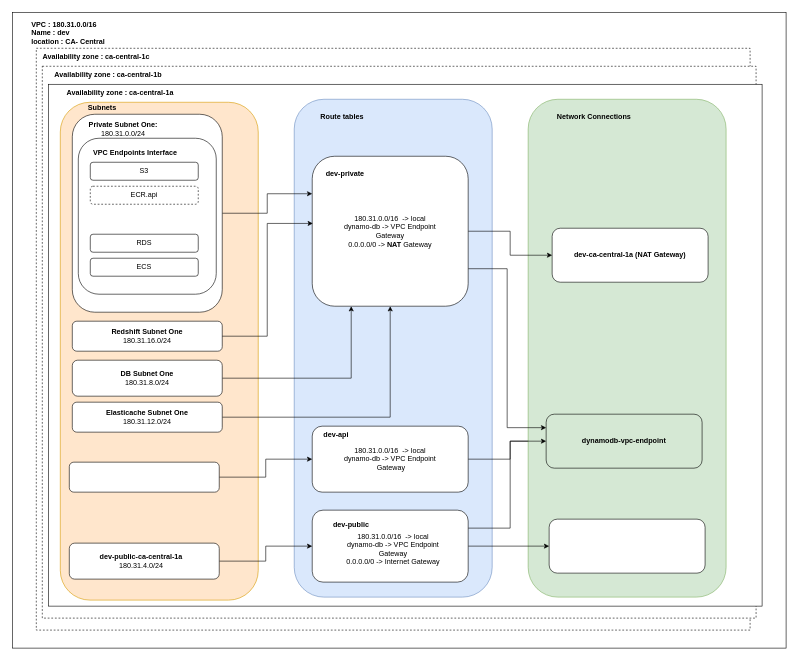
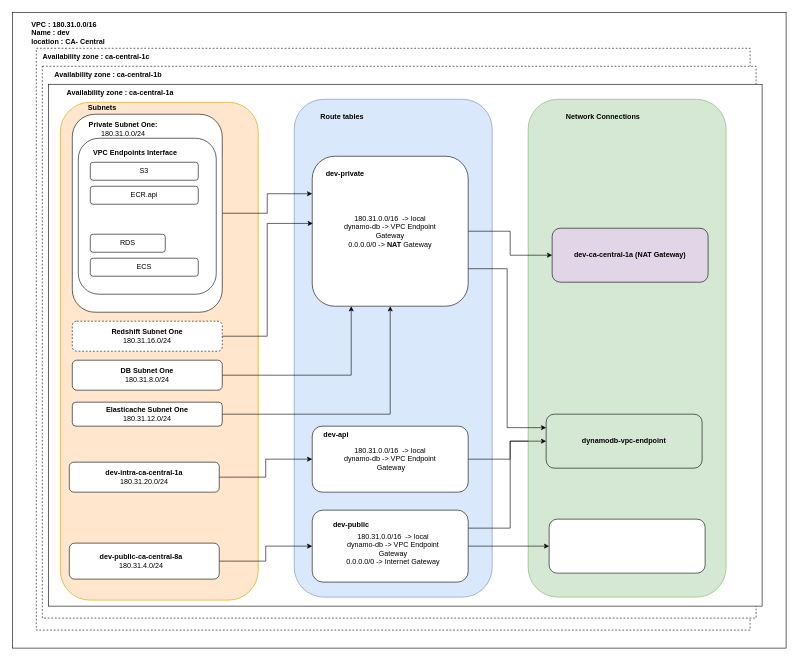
node "Network Connections": moved (594, 117) -> (603, 117)
node "ECR.api": style dashed -> solid
node "RDS": size 108x18 -> 75x18
node "dev-ca-central-1a (NAT Gateway)": fillcolor #ffffff -> #e1d5e7
node "Redshift Subnet One 180.31.16.0/24": style solid -> dashed
node "DB Subnet One 180.31.8.0/24": size 150x36 -> 150x30
node "Elasticache Subnet One 180.31.12.0/24": size 150x30 -> 150x24
node "dev-intra-ca-central-1a 180.31.20.0/24": added
node "dev-public-ca-central-1a 180.31.4.0/24": label "dev-public-ca-central-1a 180.31.4.0/24" -> "dev-public-ca-central-8a 180.31.4.0/24"
